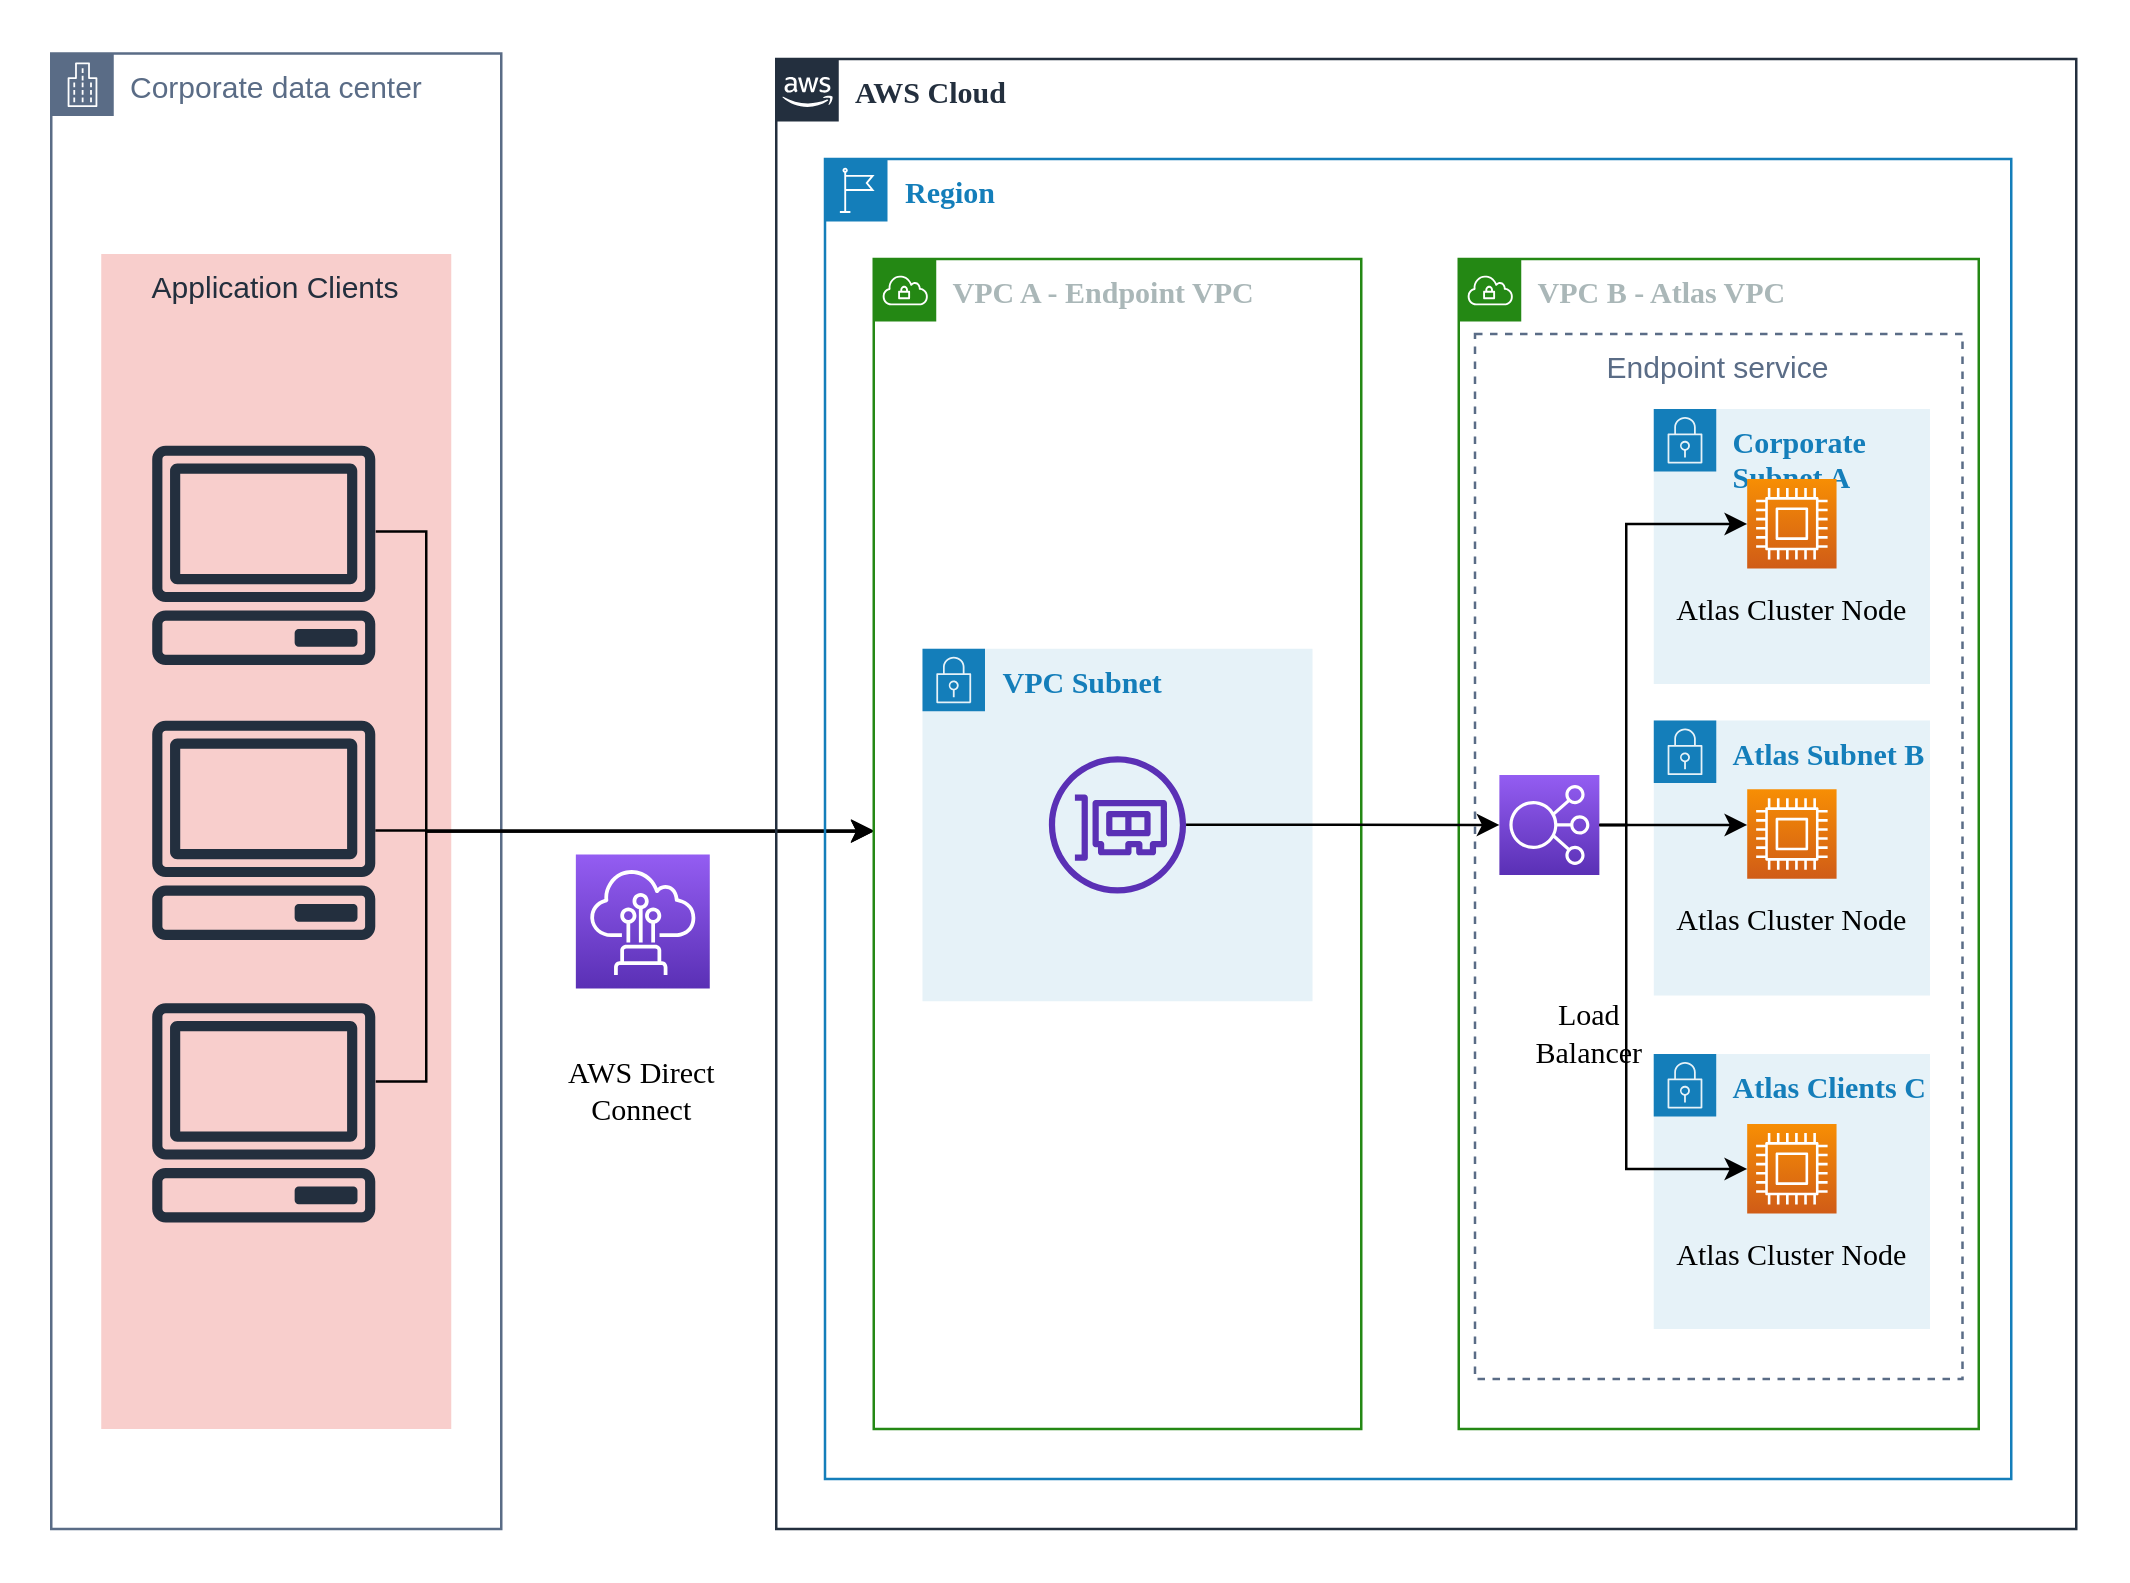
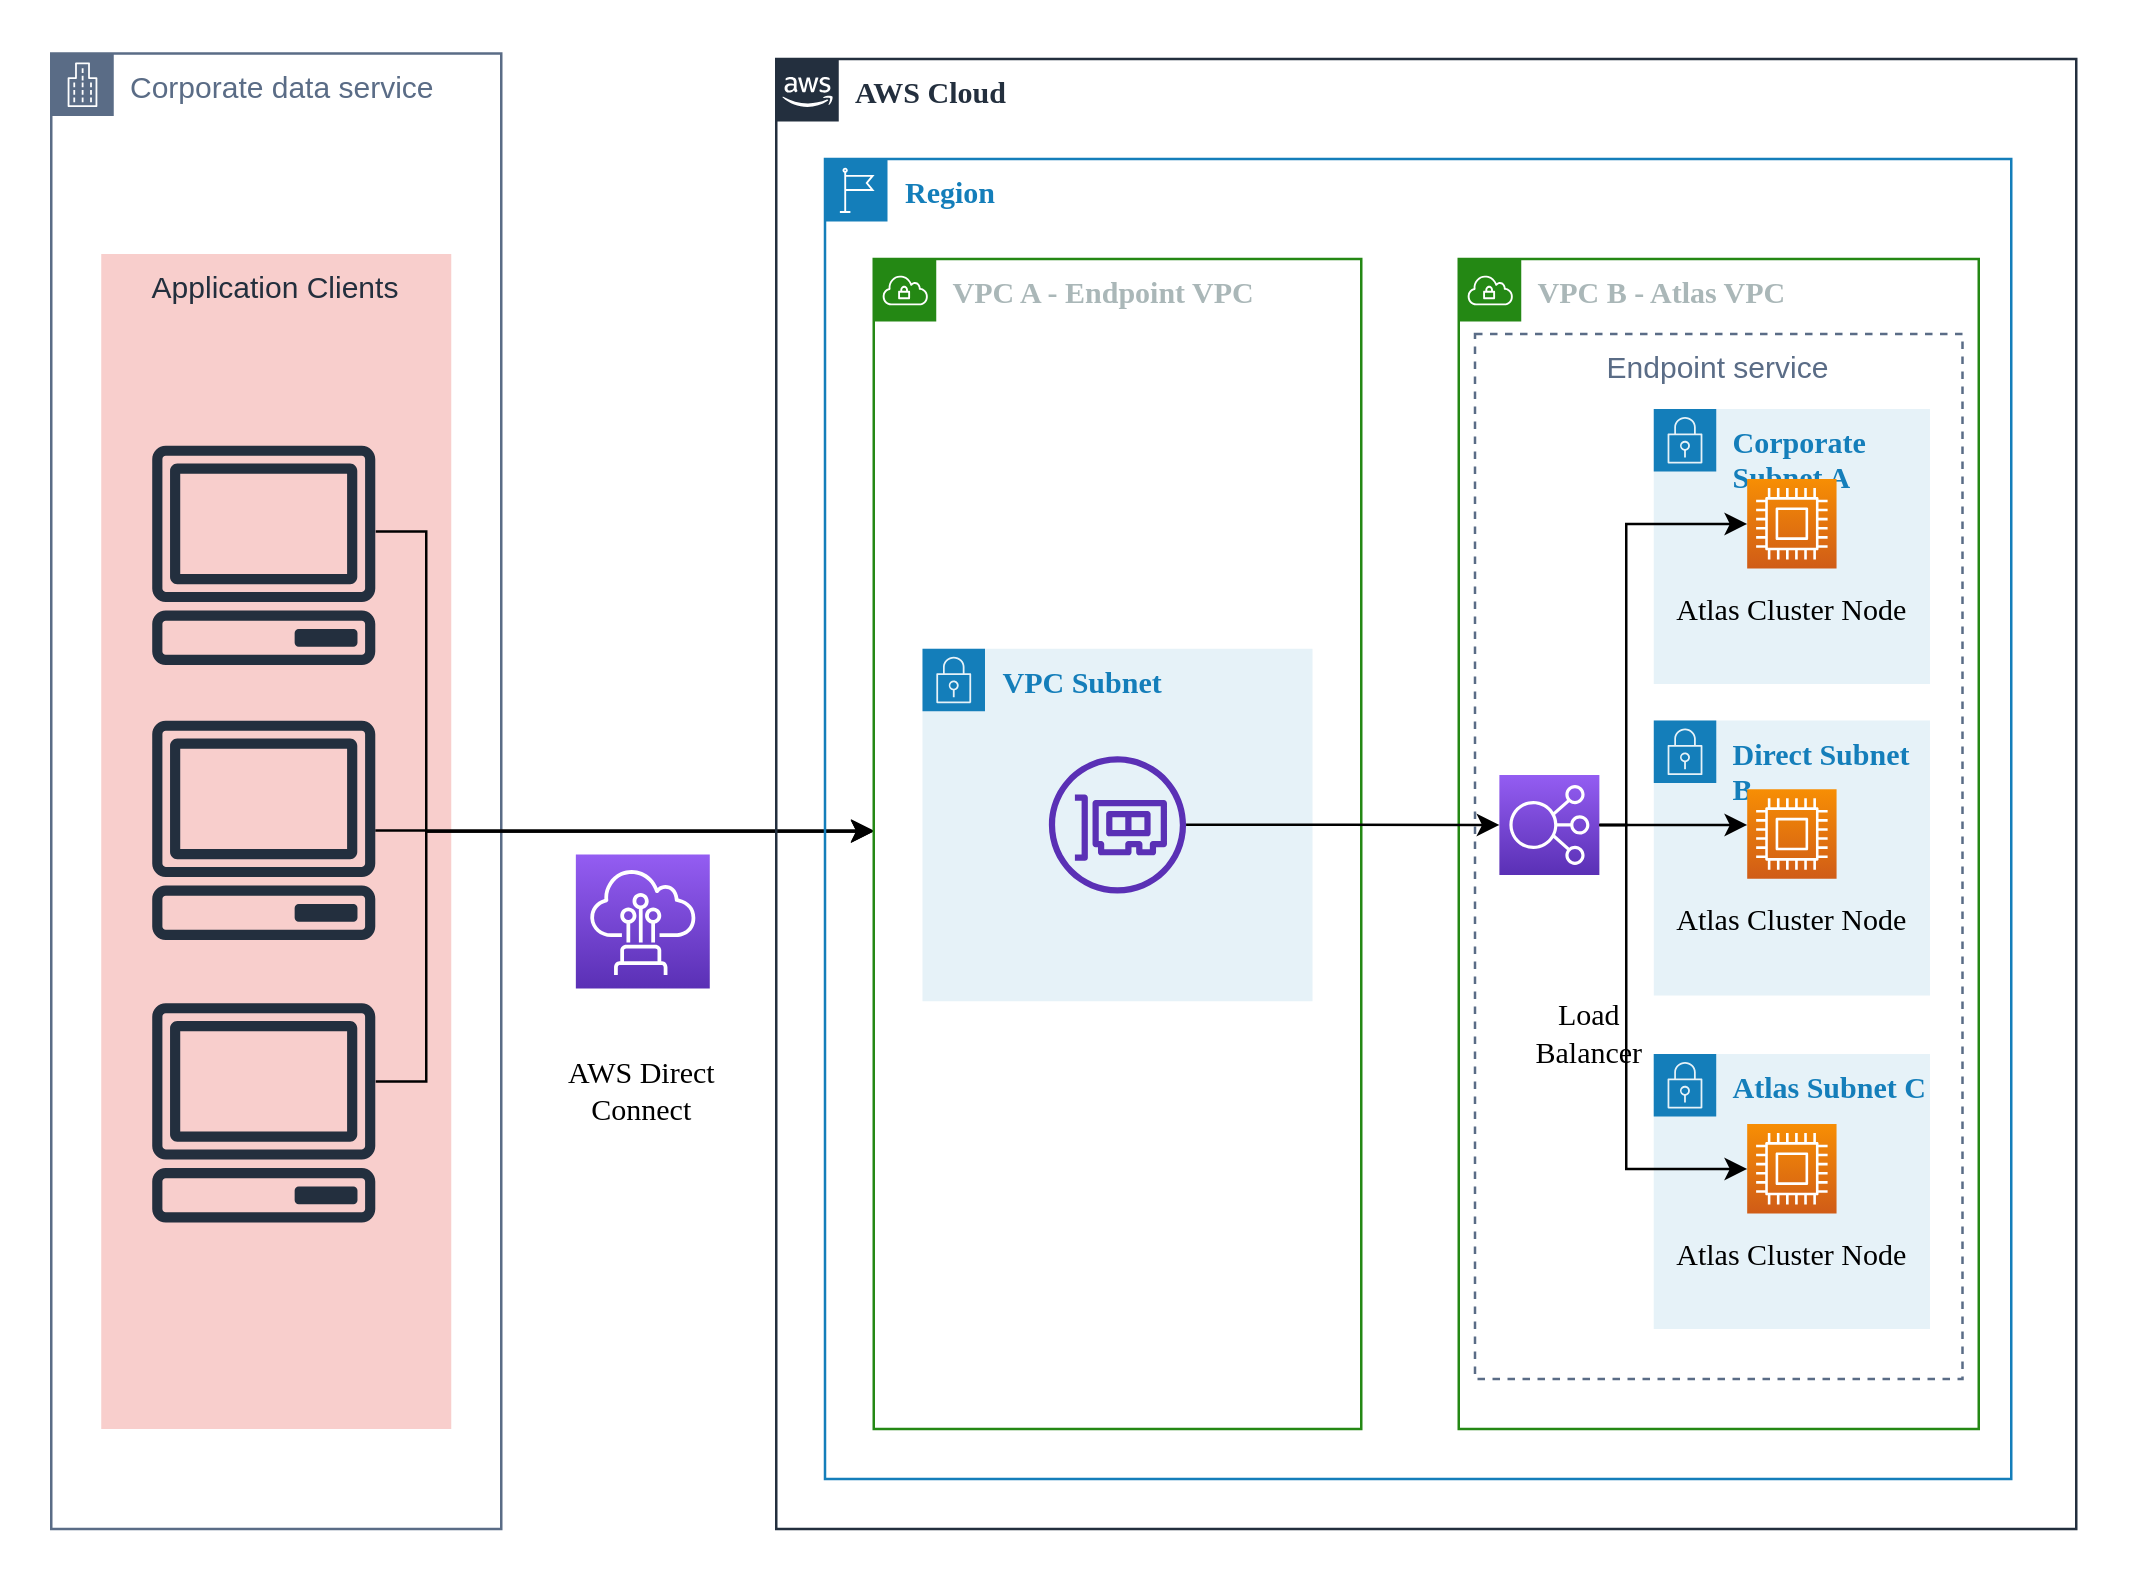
node "Corporate data center": label "Corporate data center" -> "Corporate data service"
node "Atlas Subnet B": label "Atlas Subnet B" -> "Direct Subnet B"
node "Atlas Clients C": label "Atlas Clients C" -> "Atlas Subnet C"
